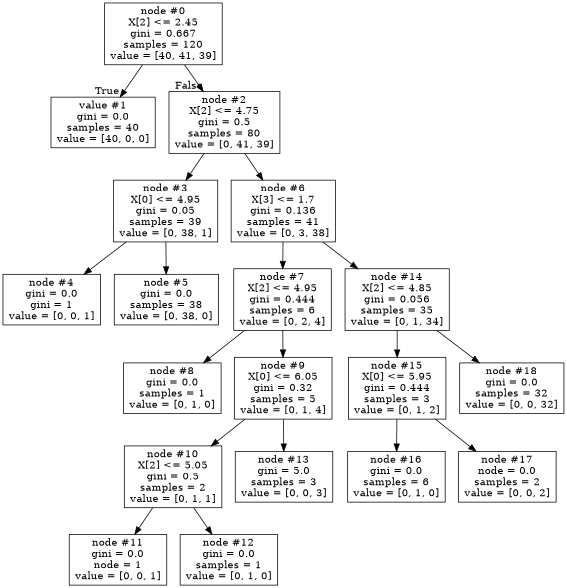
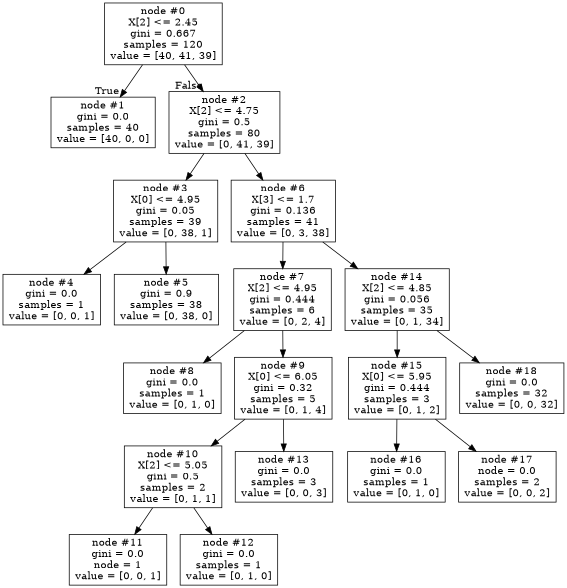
node "value #1 gini = 0.0 samples = 40 value = [40, 0, 0]": label "value #1 gini = 0.0 samples = 40 value = [40, 0, 0]" -> "node #1 gini = 0.0 samples = 40 value = [40, 0, 0]"
node "node #4 gini = 0.0 gini = 1 value = [0, 0, 1]": label "node #4 gini = 0.0 gini = 1 value = [0, 0, 1]" -> "node #4 gini = 0.0 samples = 1 value = [0, 0, 1]"
node "node #5 gini = 0.0 samples = 38 value = [0, 38, 0]": label "node #5 gini = 0.0 samples = 38 value = [0, 38, 0]" -> "node #5 gini = 0.9 samples = 38 value = [0, 38, 0]"
node "node #13 gini = 5.0 samples = 3 value = [0, 0, 3]": label "node #13 gini = 5.0 samples = 3 value = [0, 0, 3]" -> "node #13 gini = 0.0 samples = 3 value = [0, 0, 3]"
node "node #16 gini = 0.0 samples = 6 value = [0, 1, 0]": label "node #16 gini = 0.0 samples = 6 value = [0, 1, 0]" -> "node #16 gini = 0.0 samples = 1 value = [0, 1, 0]"
